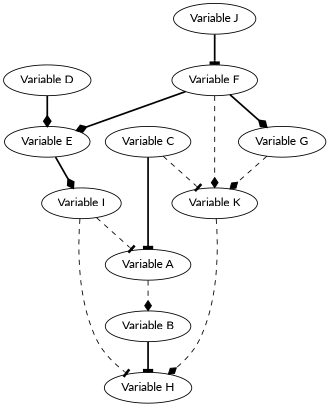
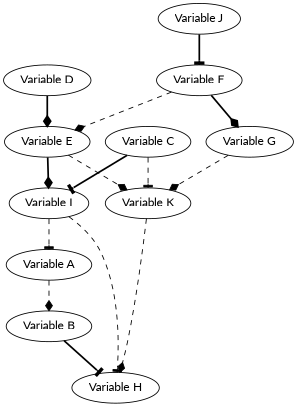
edge "Variable F" -> "Variable E": style bold -> dashed
edge "Variable F" -> "Variable K": now "Variable E" -> "Variable K"
edge "Variable C" -> "Variable A": now "Variable C" -> "Variable I"
